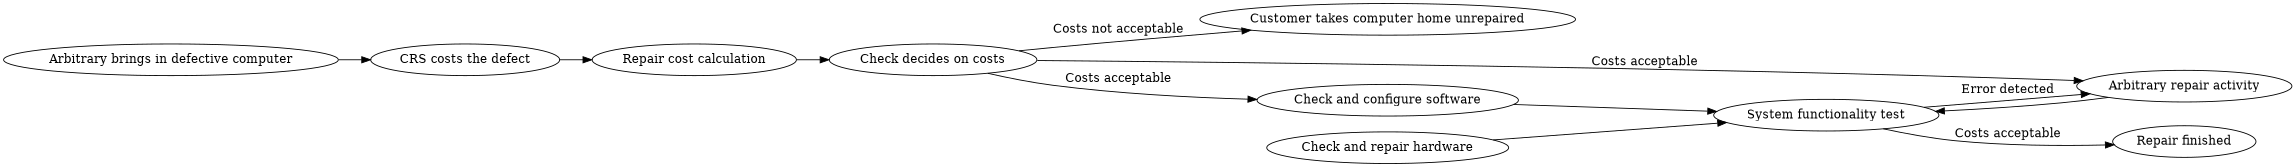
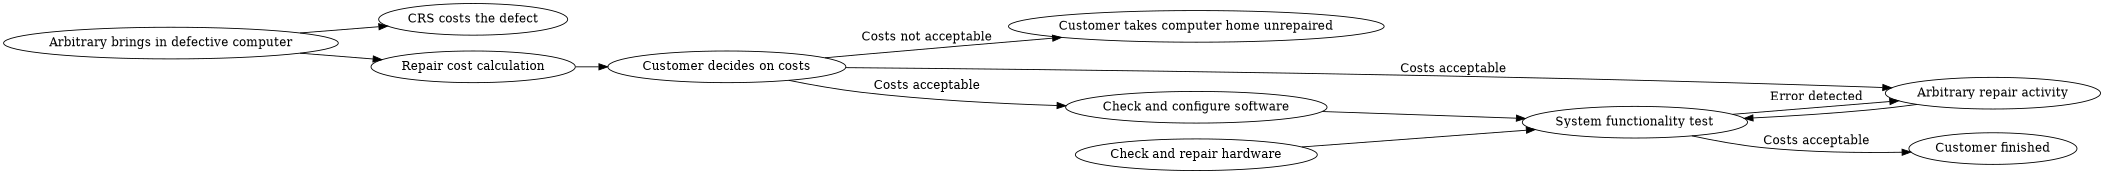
edge "CRS costs the defect" -> "Repair cost calculation": now "Arbitrary brings in defective computer" -> "Repair cost calculation"
node "Check decides on costs": label "Check decides on costs" -> "Customer decides on costs"
node "Repair finished": label "Repair finished" -> "Customer finished"
